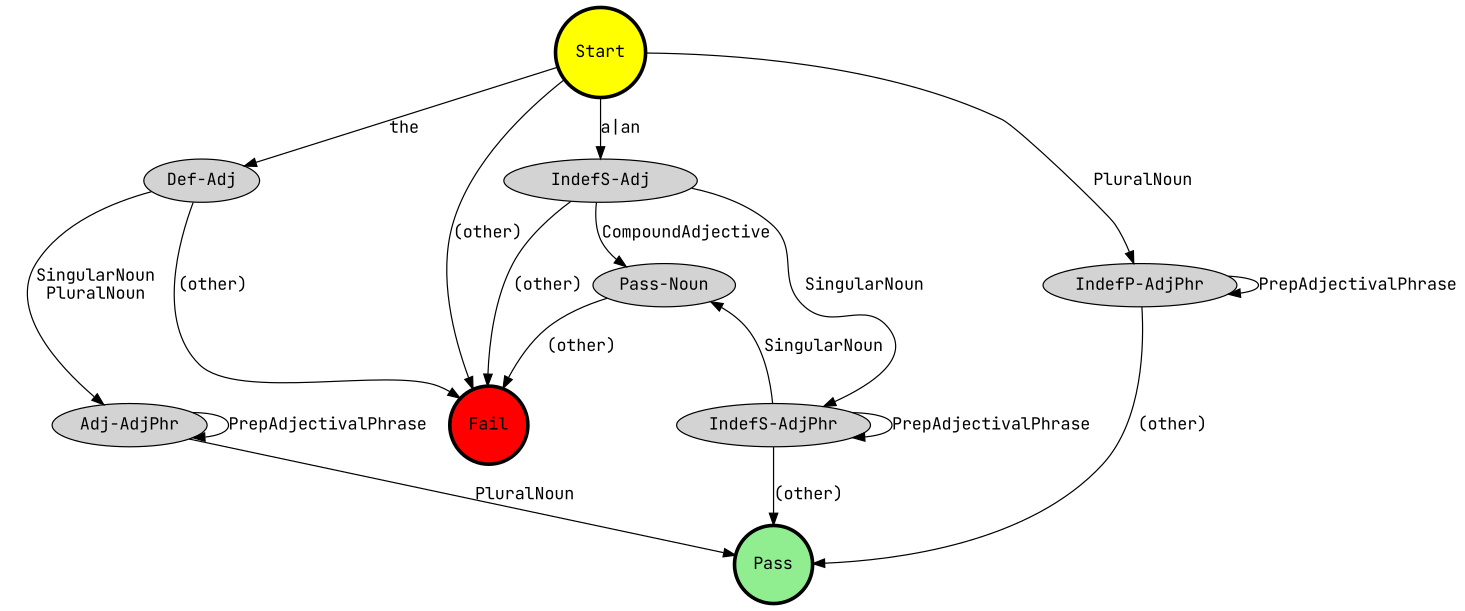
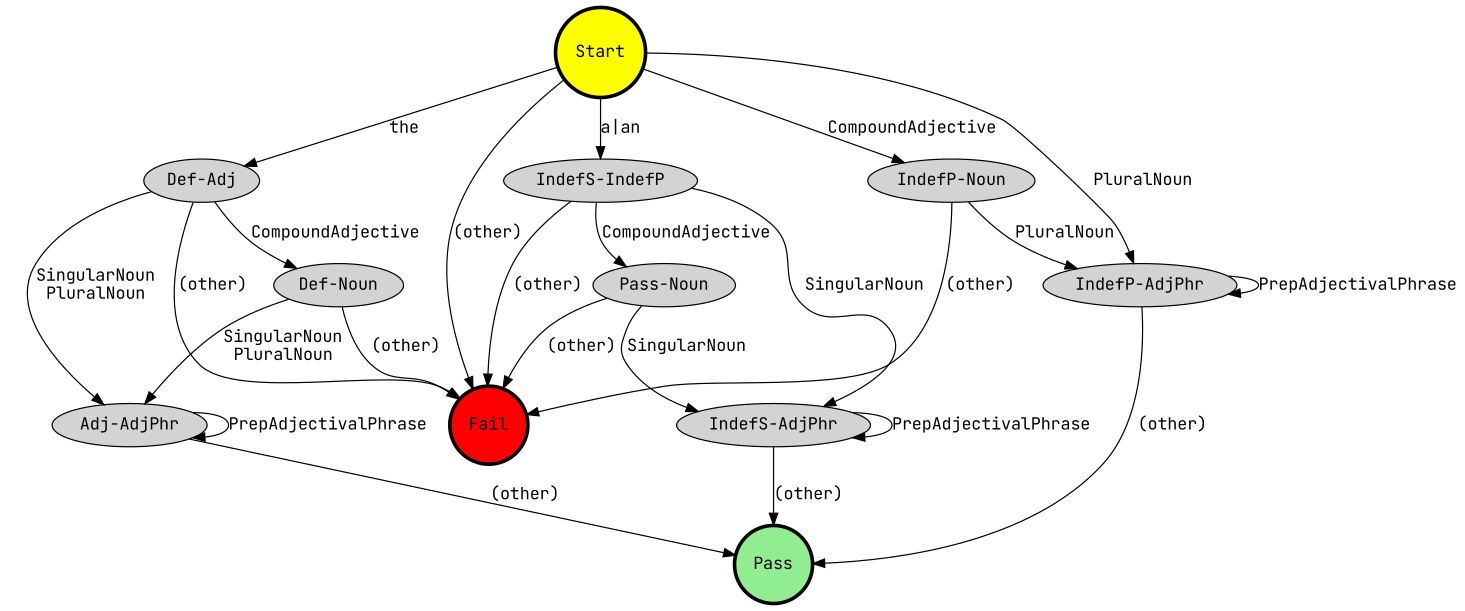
node "IndefS-Adj": label "IndefS-Adj" -> "IndefS-IndefP"
node "IndefP-Noun": added
node "Def-Noun": added
edge "IndefS-AdjPhr" -> "Pass-Noun": reversed
edge "Adj-AdjPhr" -> "Pass": label "PluralNoun" -> "(other)"
